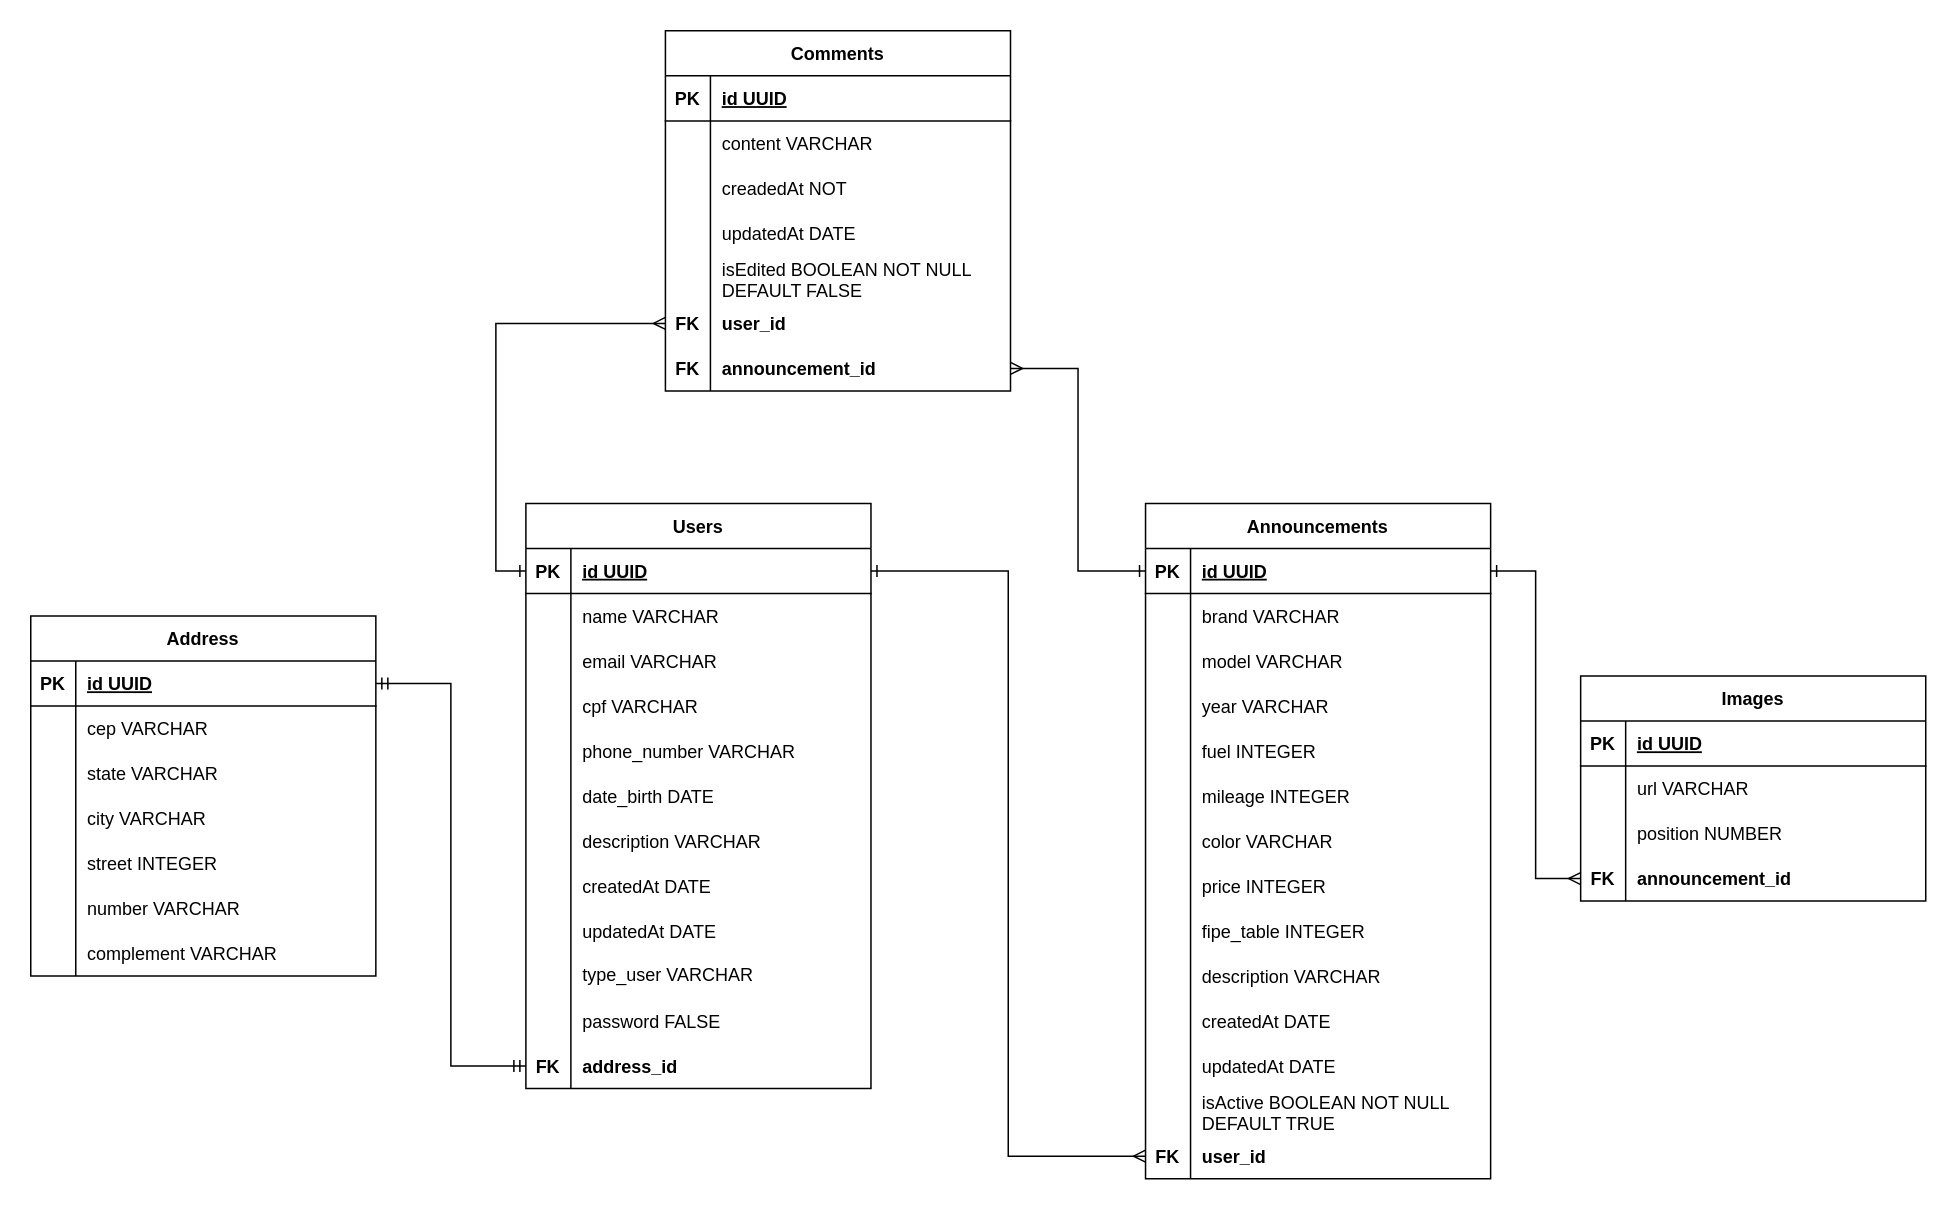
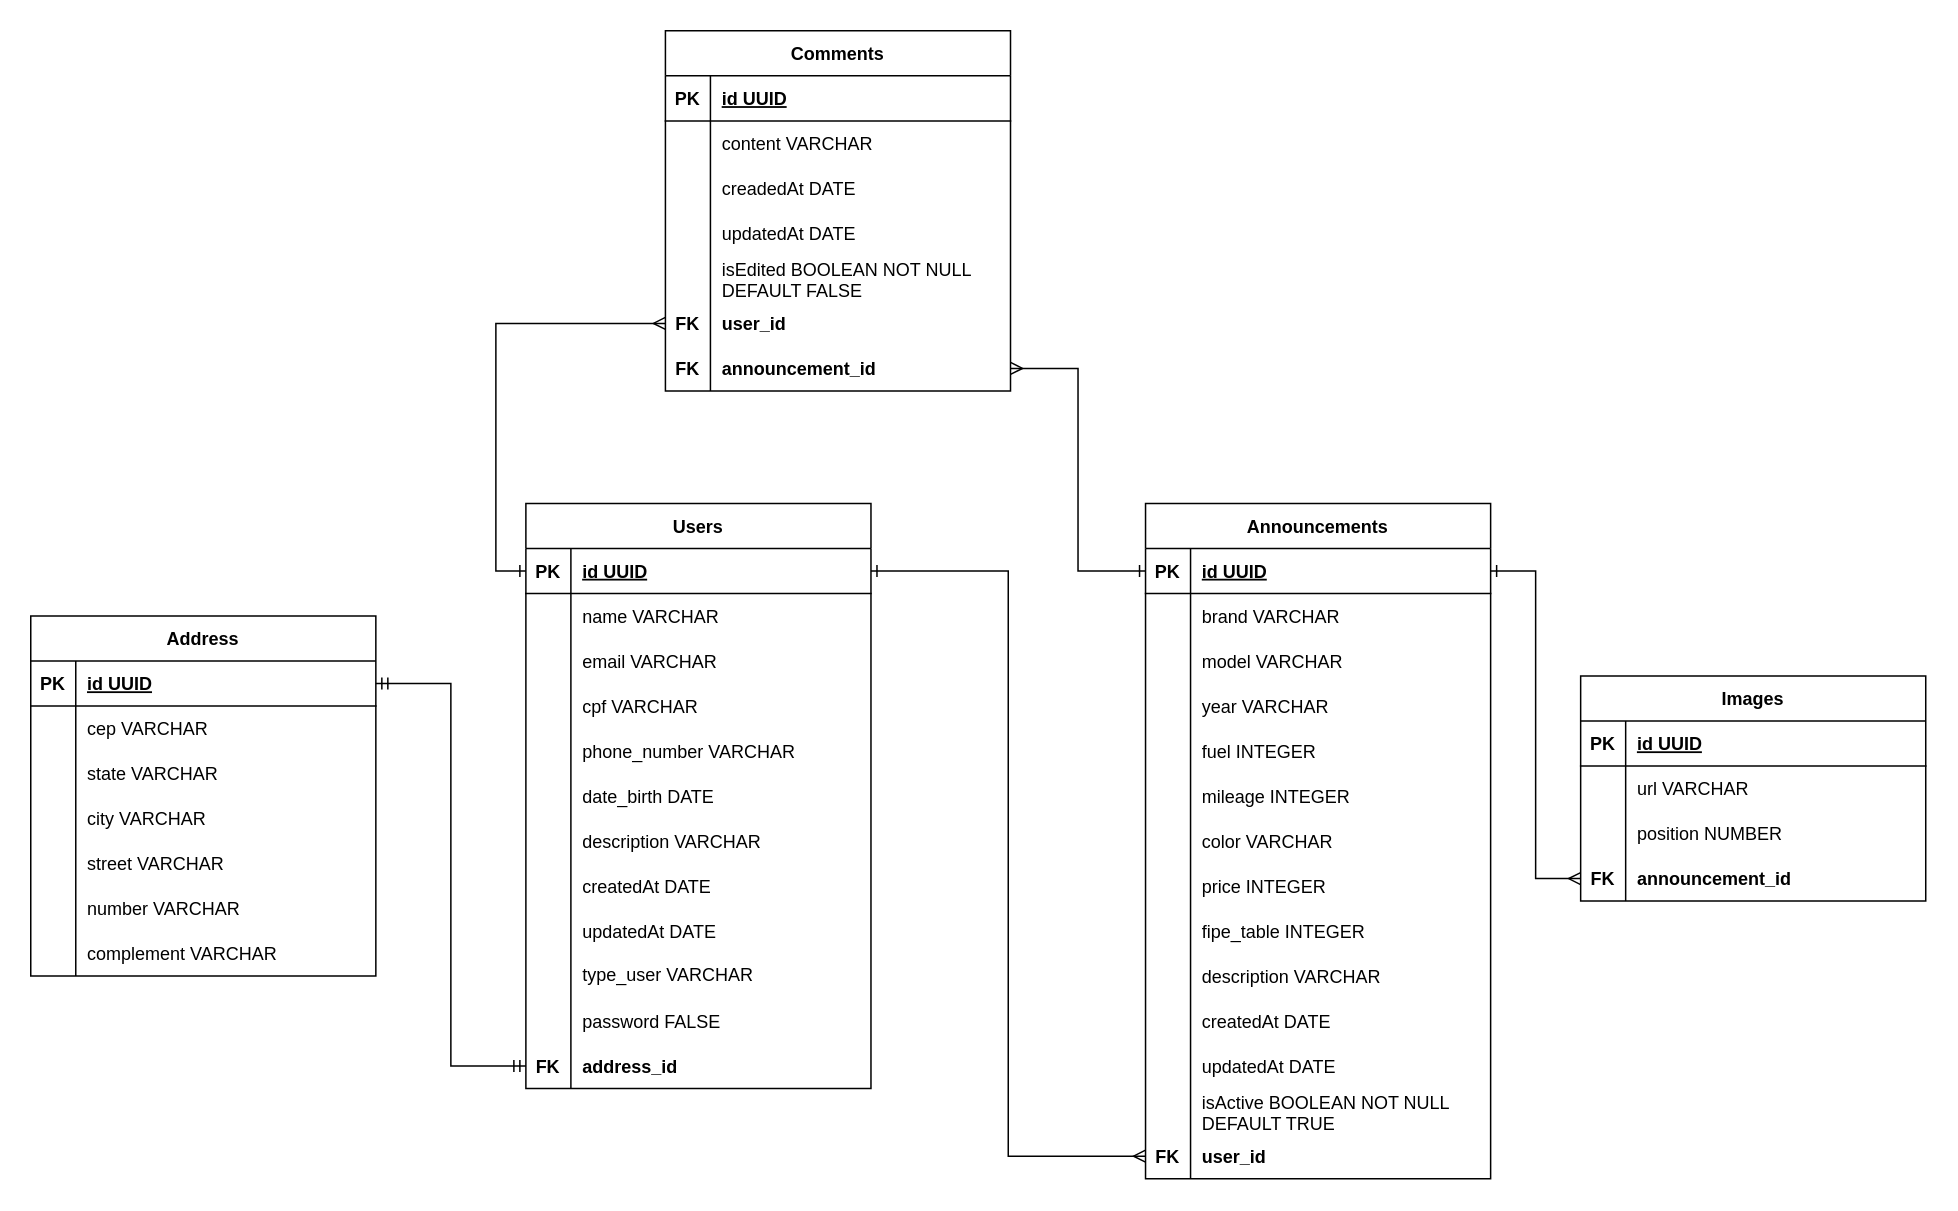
node "creadedAt NOT": label "creadedAt NOT" -> "creadedAt DATE"
node "street INTEGER": label "street INTEGER" -> "street VARCHAR"
